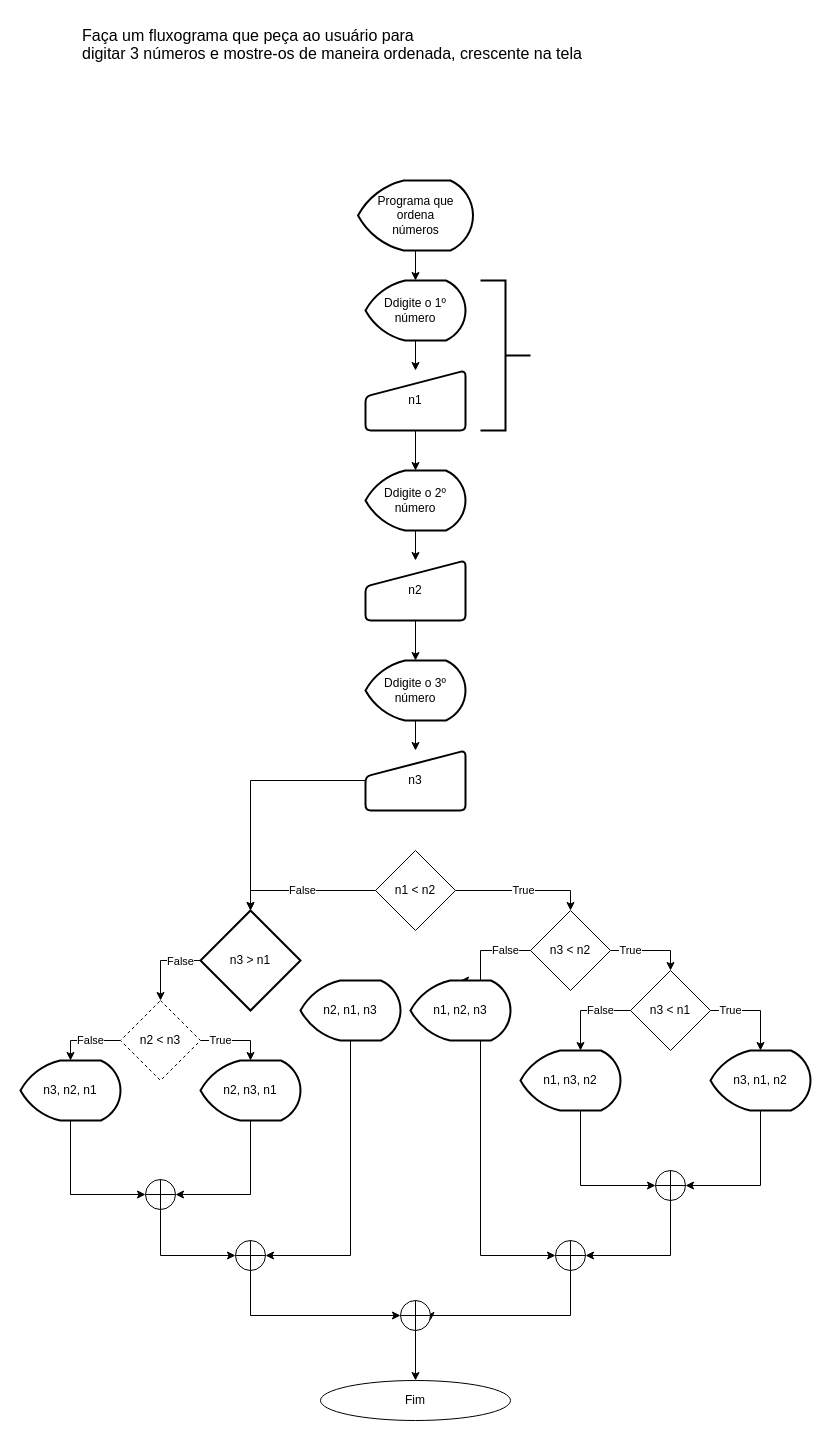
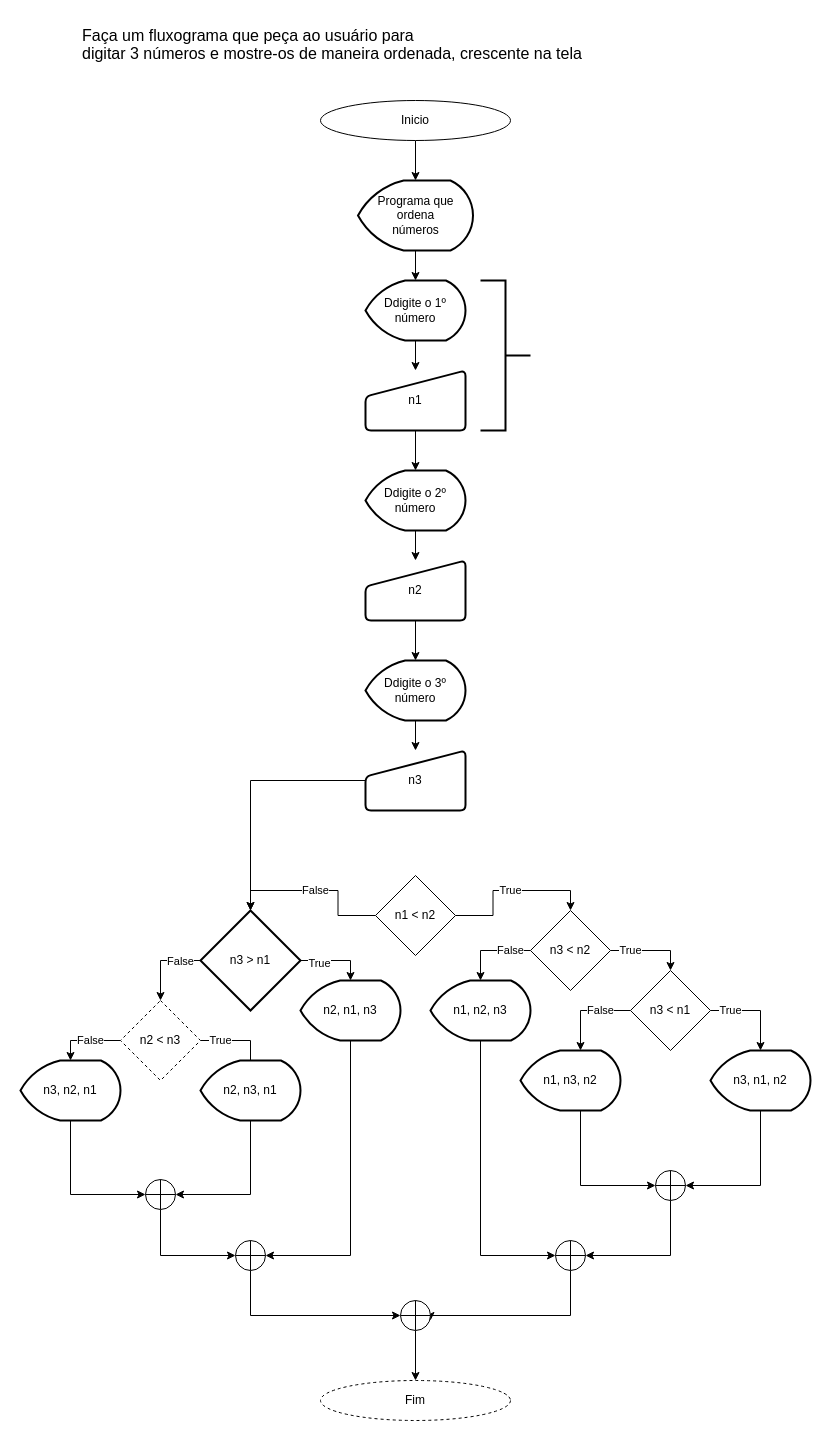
node "Inicio": added
edge "Inicio" -> "Programa que ordena números": added
node "n1 < n2": moved (416, 891) -> (416, 916)
edge "n3 > n1" -> "n2, n1, n3": added, label "True"
node "n1, n2, n3": moved (461, 1011) -> (481, 1011)
edge "n2 < n3" -> "n2, n3, n1": arrowhead classic -> none
node "Fim": style solid -> dashed
